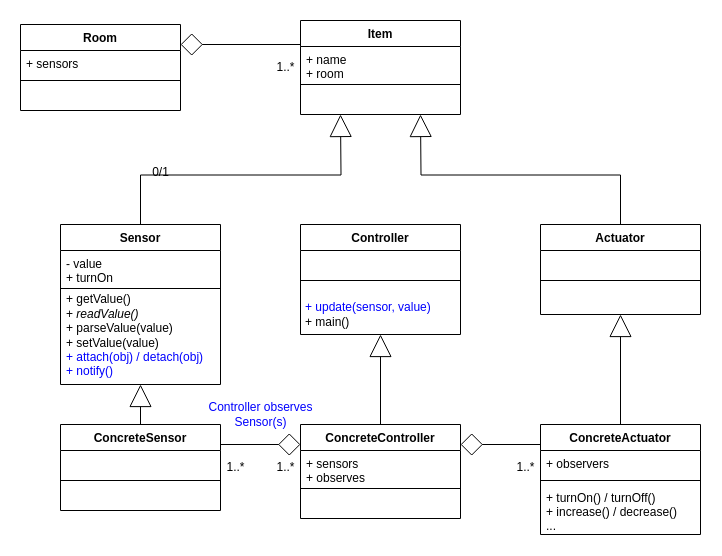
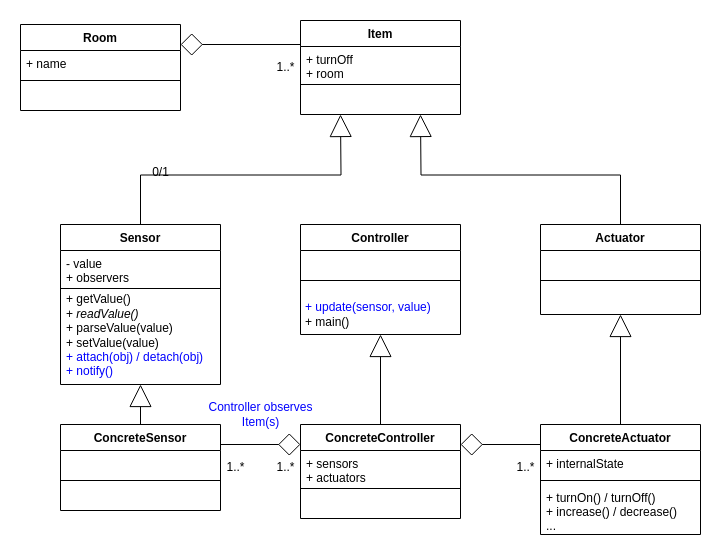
node "+ name + room": label "+ name + room" -> "+ turnOff + room"
node "+ sensors": label "+ sensors" -> "+ name"
node "- value + turnOn": label "- value + turnOn" -> "- value + observers"
node "Controller observes Sensor(s)": label "Controller observes Sensor(s)" -> "Controller observes Item(s)"
node "+ sensors + observes": label "+ sensors + observes" -> "+ sensors + actuators"
node "+ observers": label "+ observers" -> "+ internalState"
